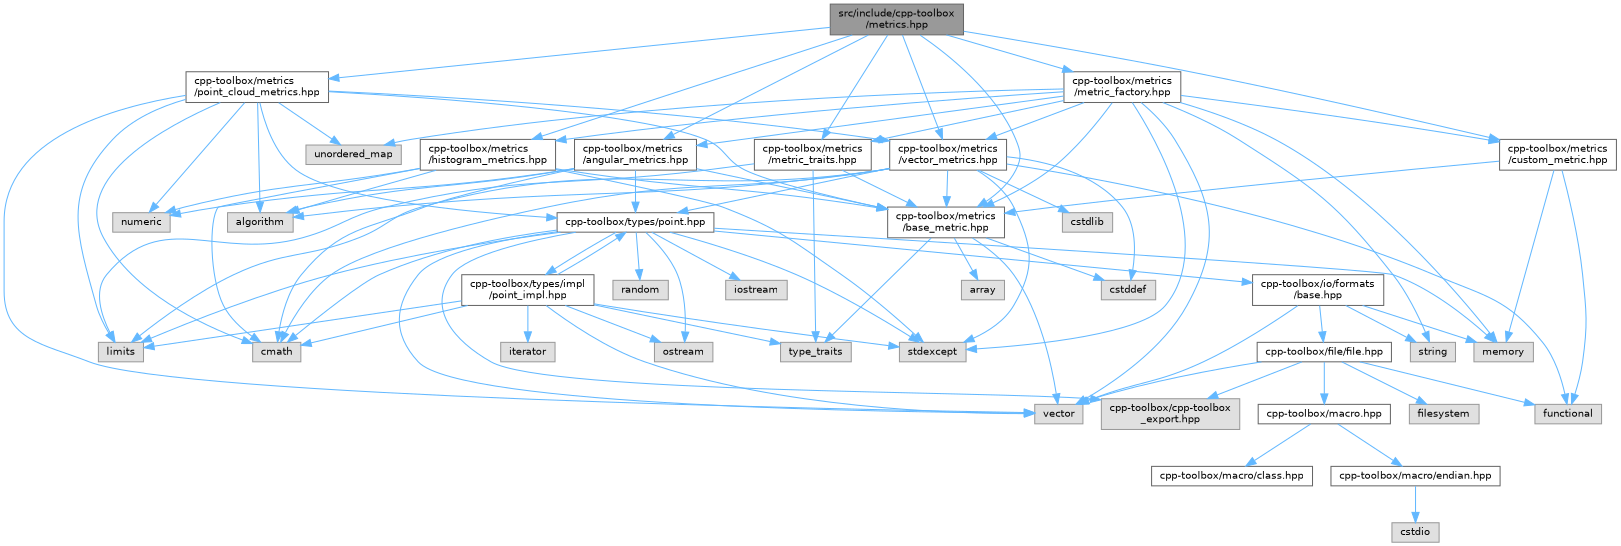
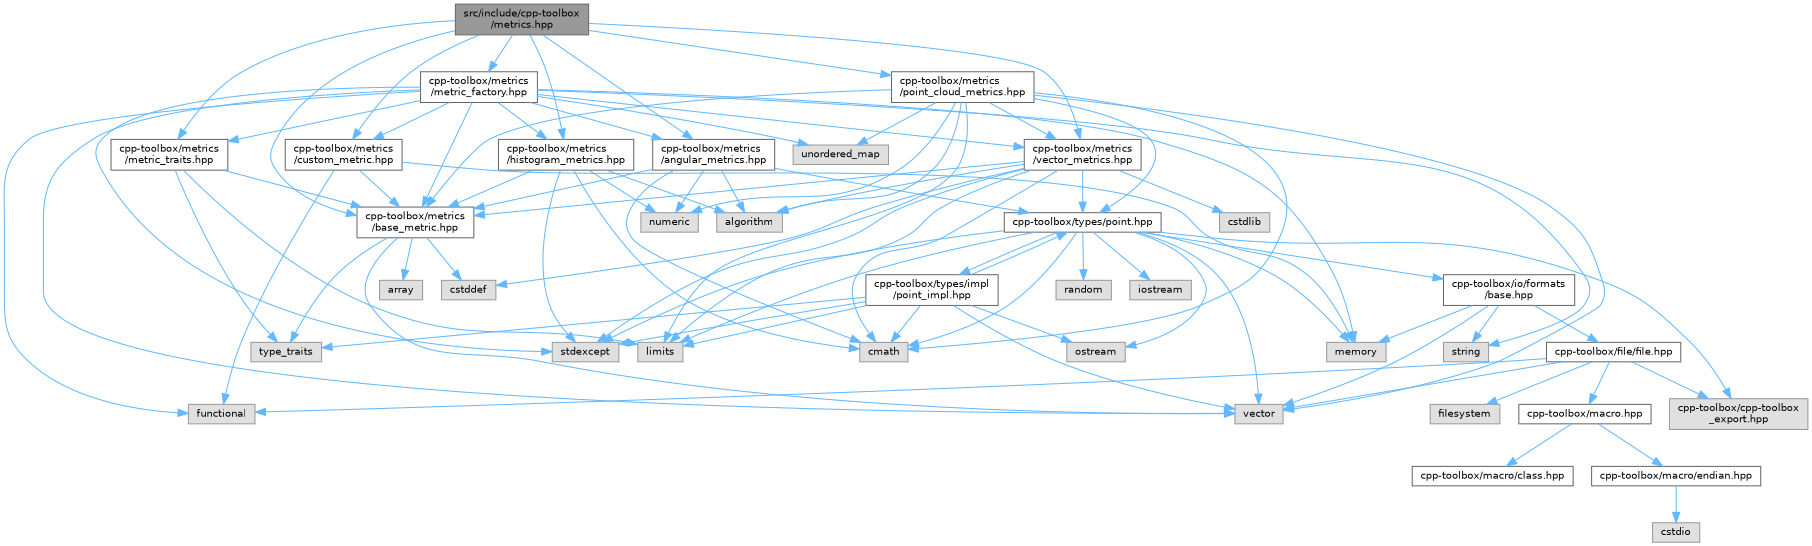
edge "cpp-toolbox/metrics /vector_metrics.hpp" -> "functional": now "cpp-toolbox/metrics /metric_factory.hpp" -> "functional"
node "iterator": removed
